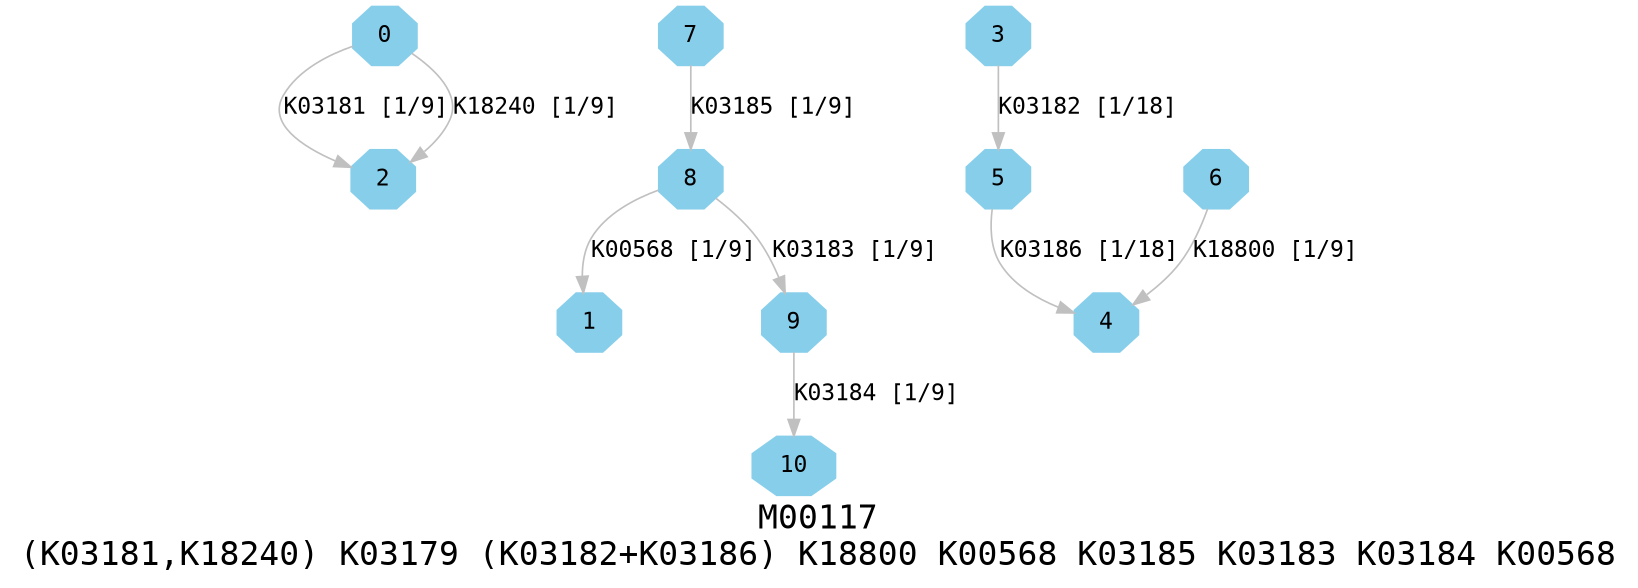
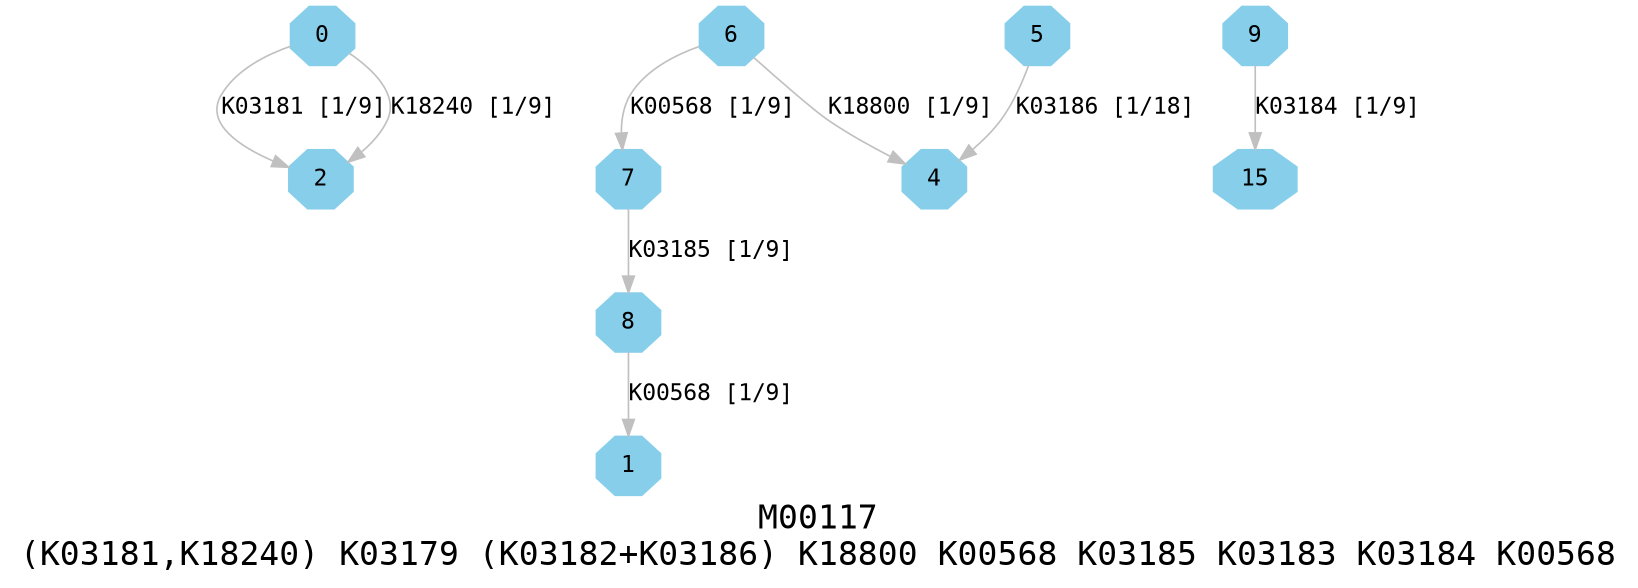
node "3": removed
edge "6" -> "7": added, label "K00568 [1/9]"
edge "8" -> "9": removed, label "K03183 [1/9]"
node "10": label "10" -> "15"
